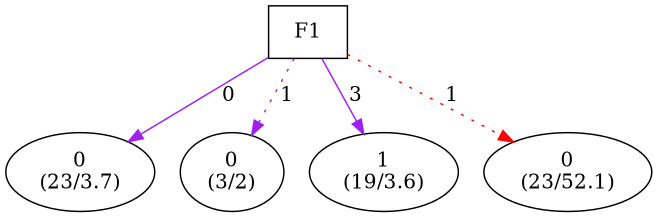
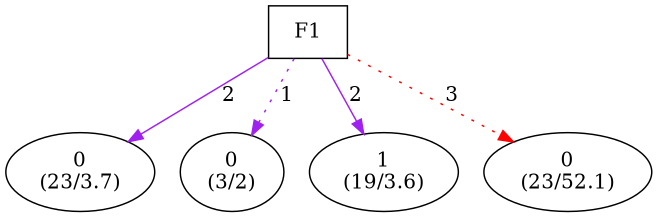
edge "F1" -> "0 (23/3.7)": label "0" -> "2"
edge "F1" -> "1 (19/3.6)": label "3" -> "2"
edge "F1" -> "0 (23/52.1)": label "1" -> "3"
